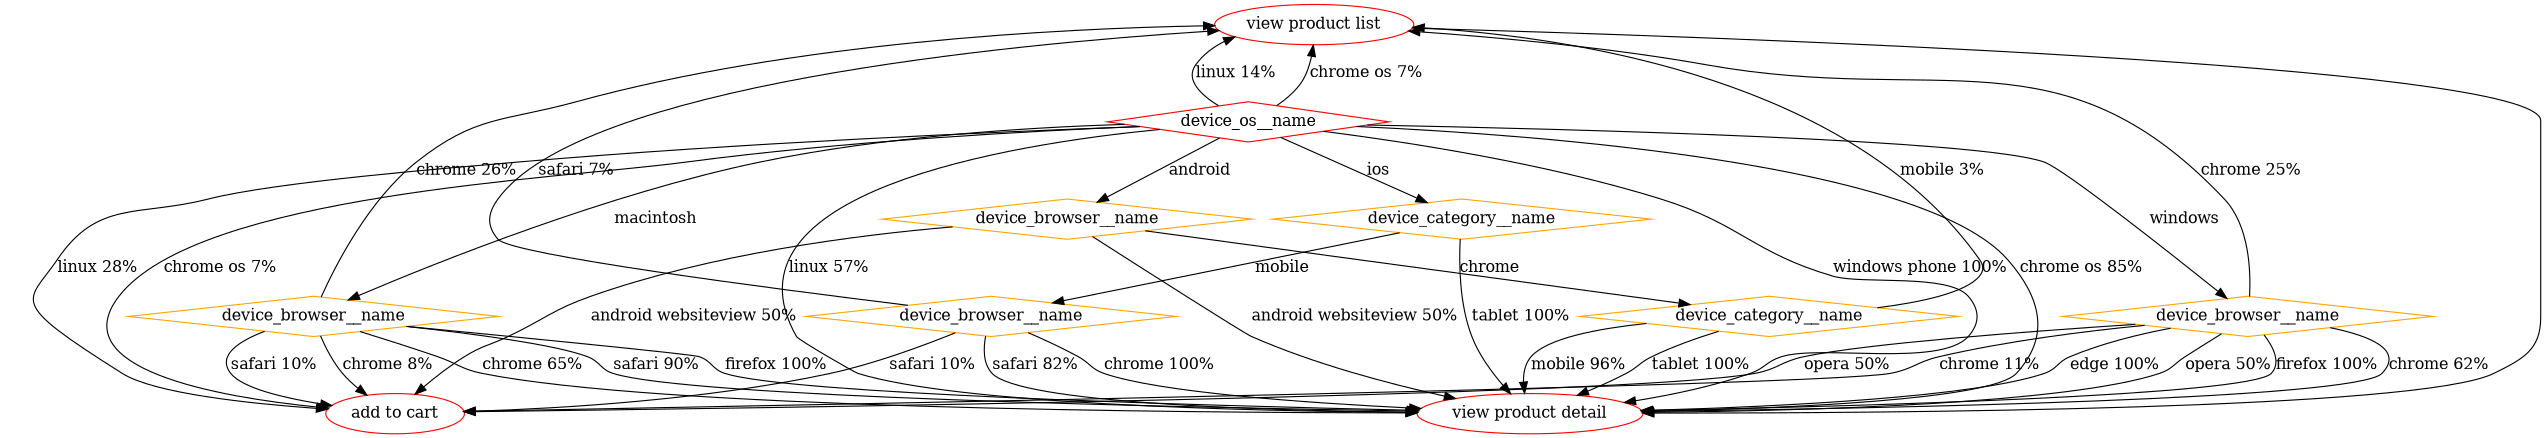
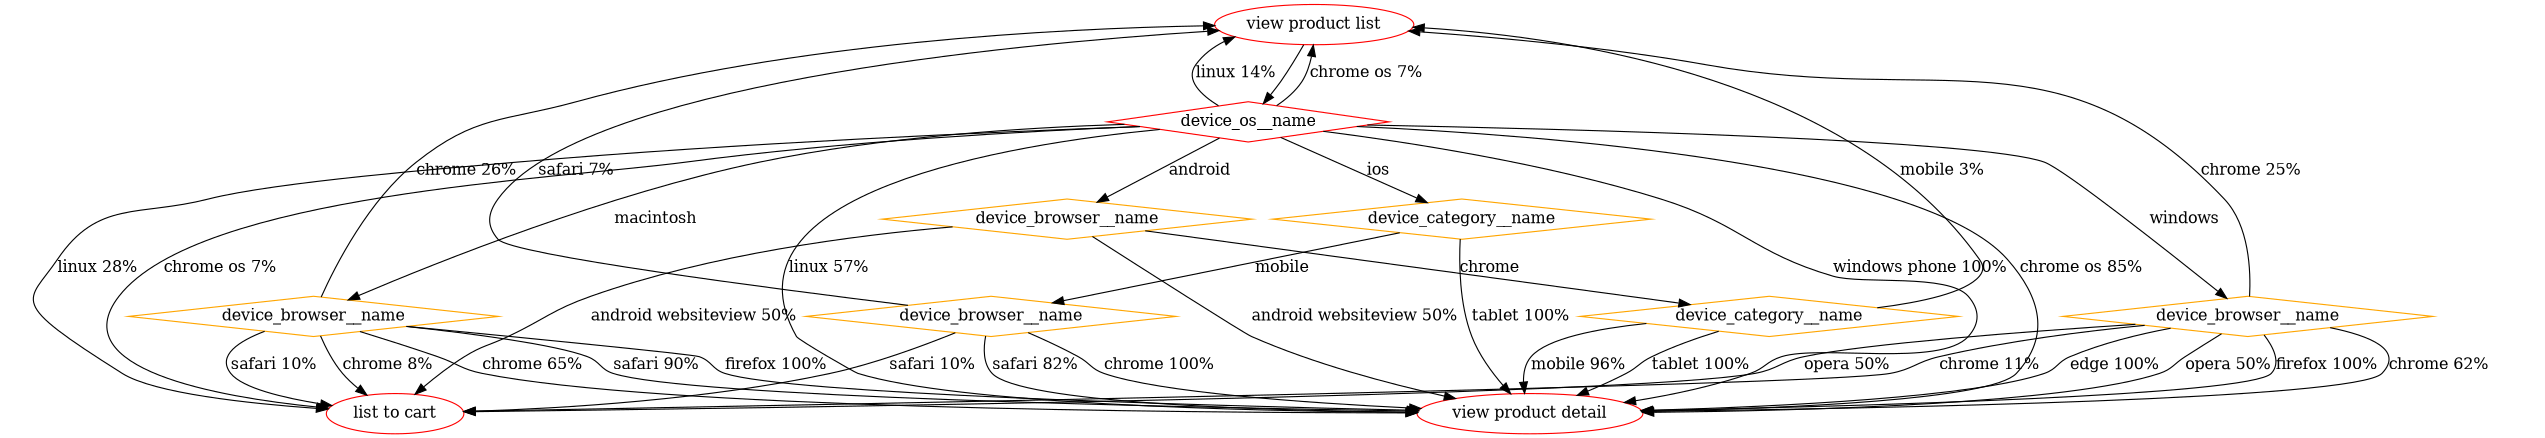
edge "view product list" -> "view product detail": now "view product list" -> "device_os__name"
node "add to cart": label "add to cart" -> "list to cart"
